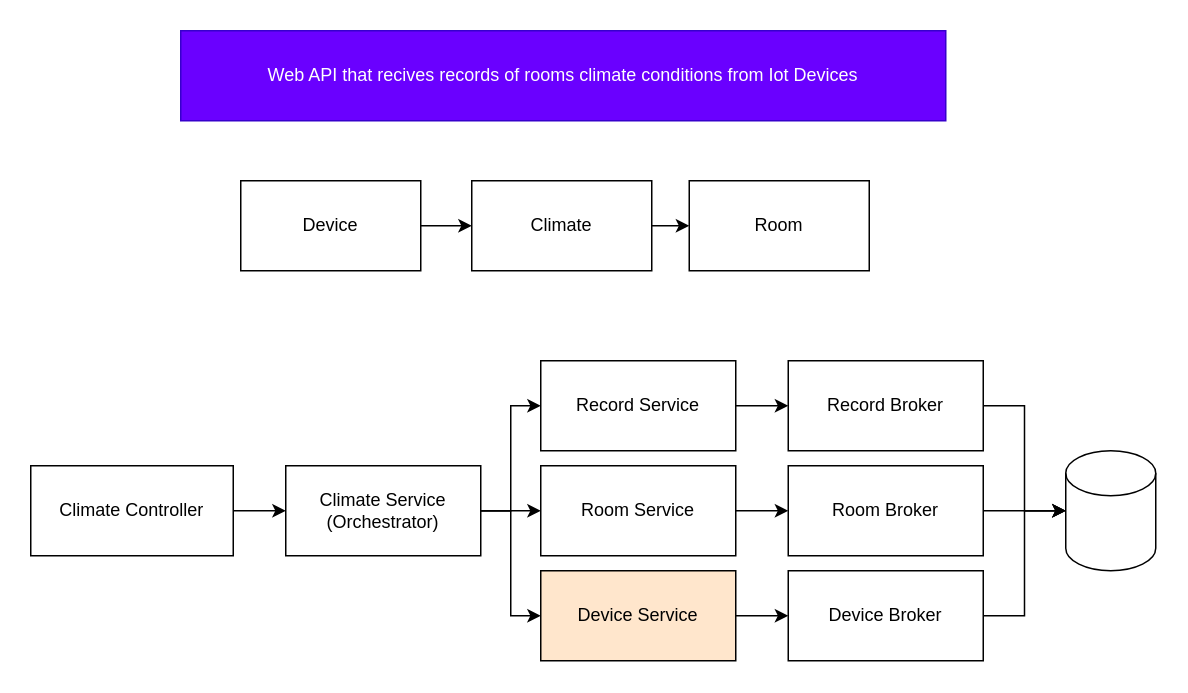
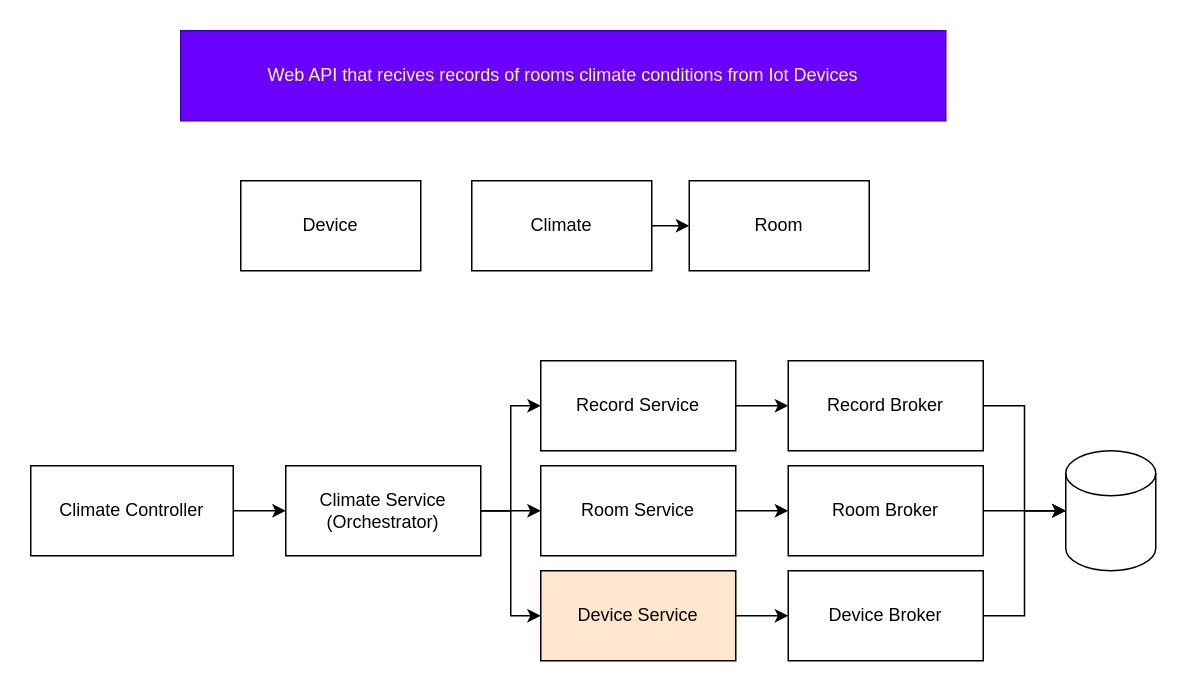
edge "Device" -> "Climate": removed
